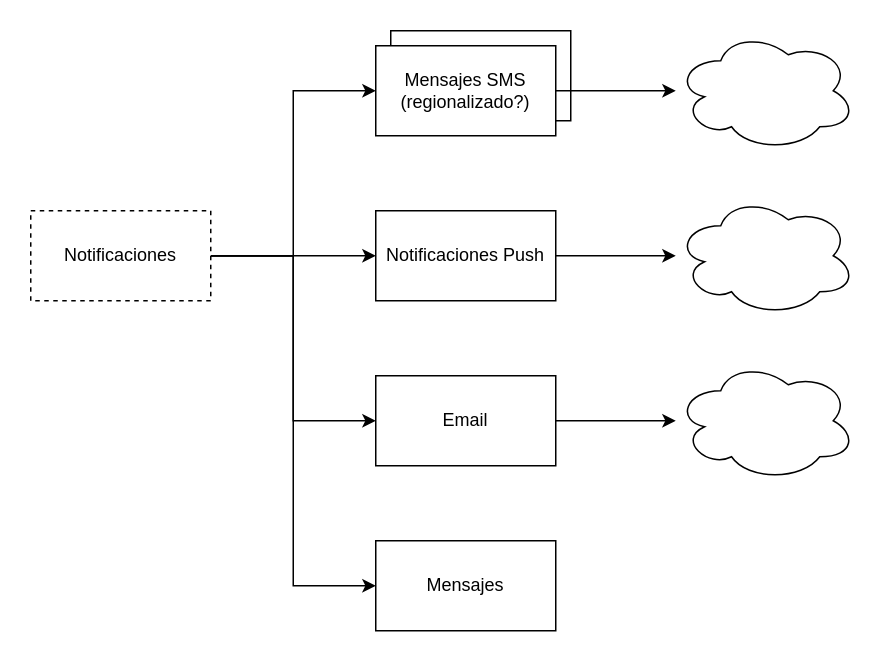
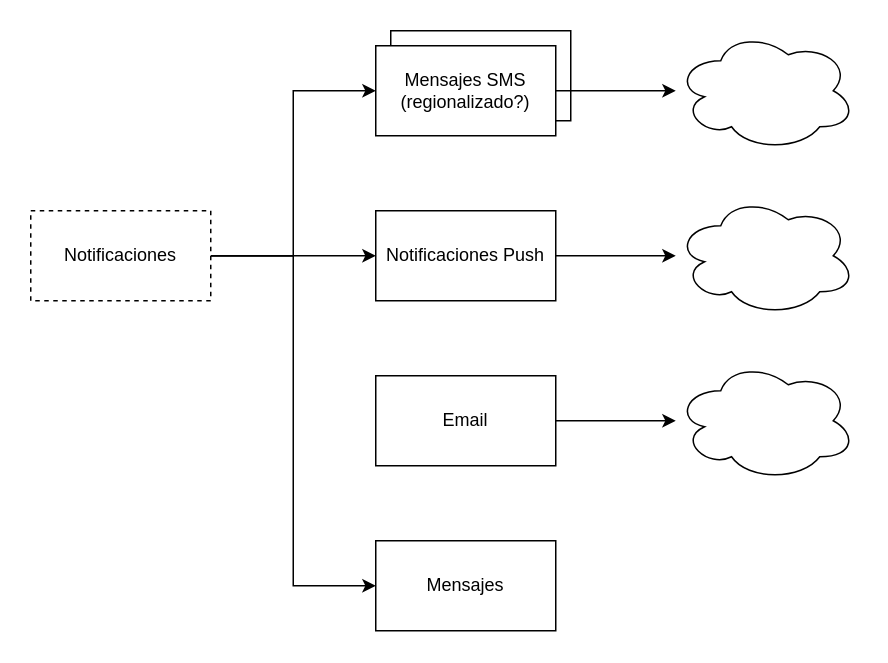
edge "Notificaciones" -> "Email": removed
